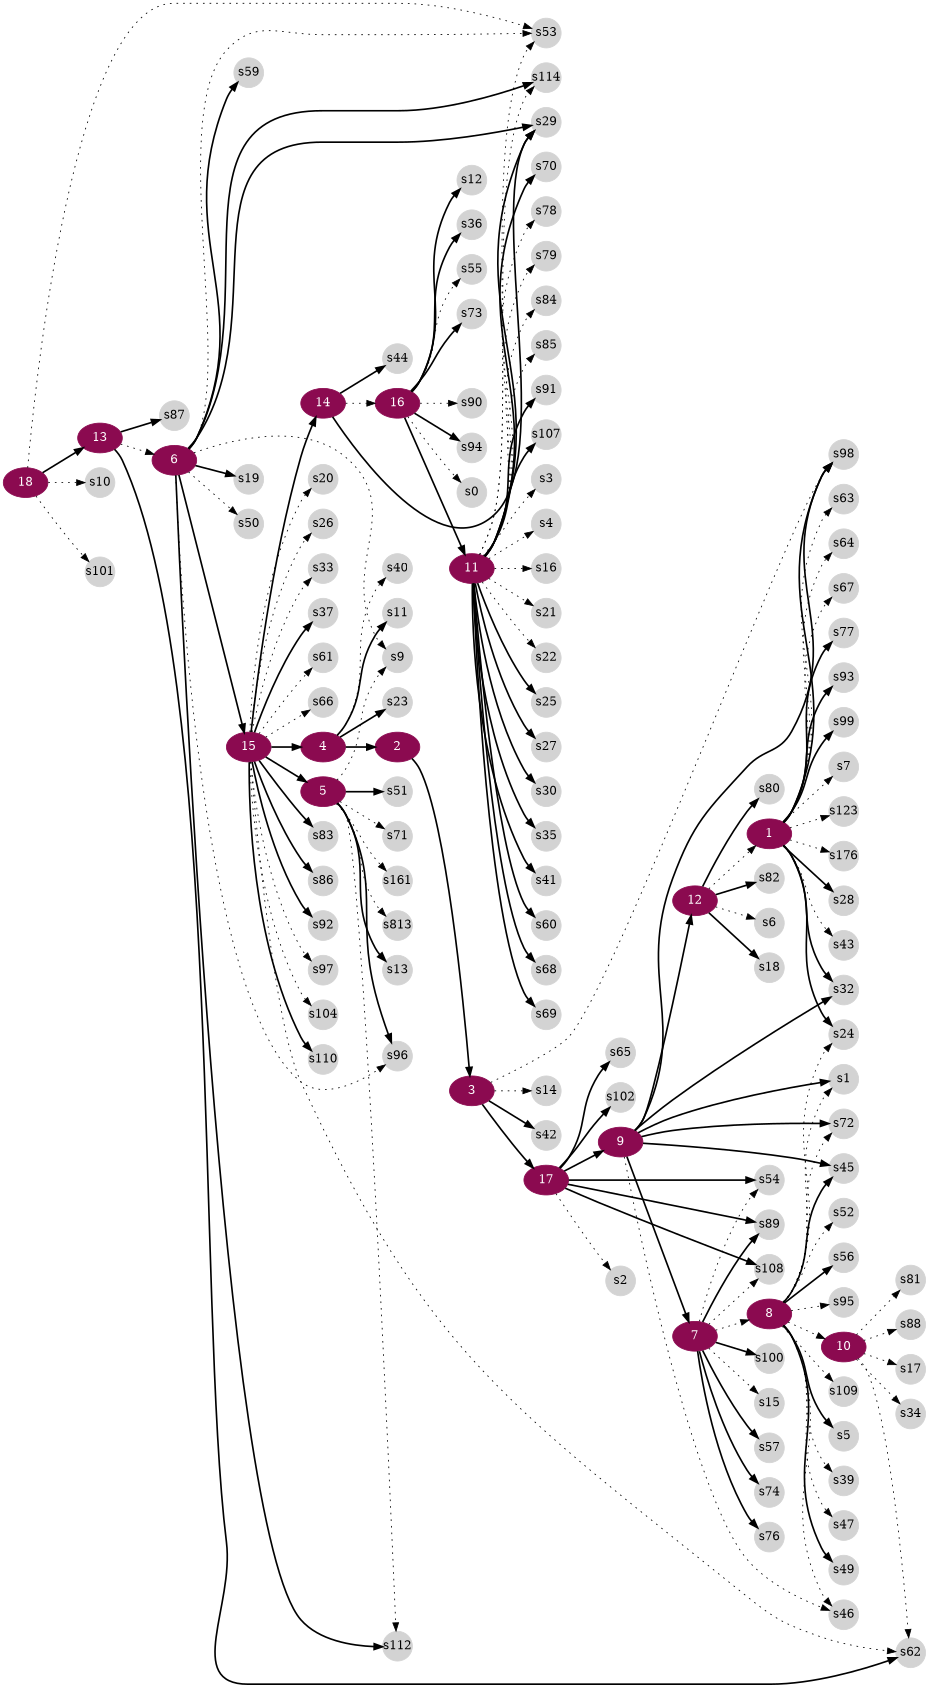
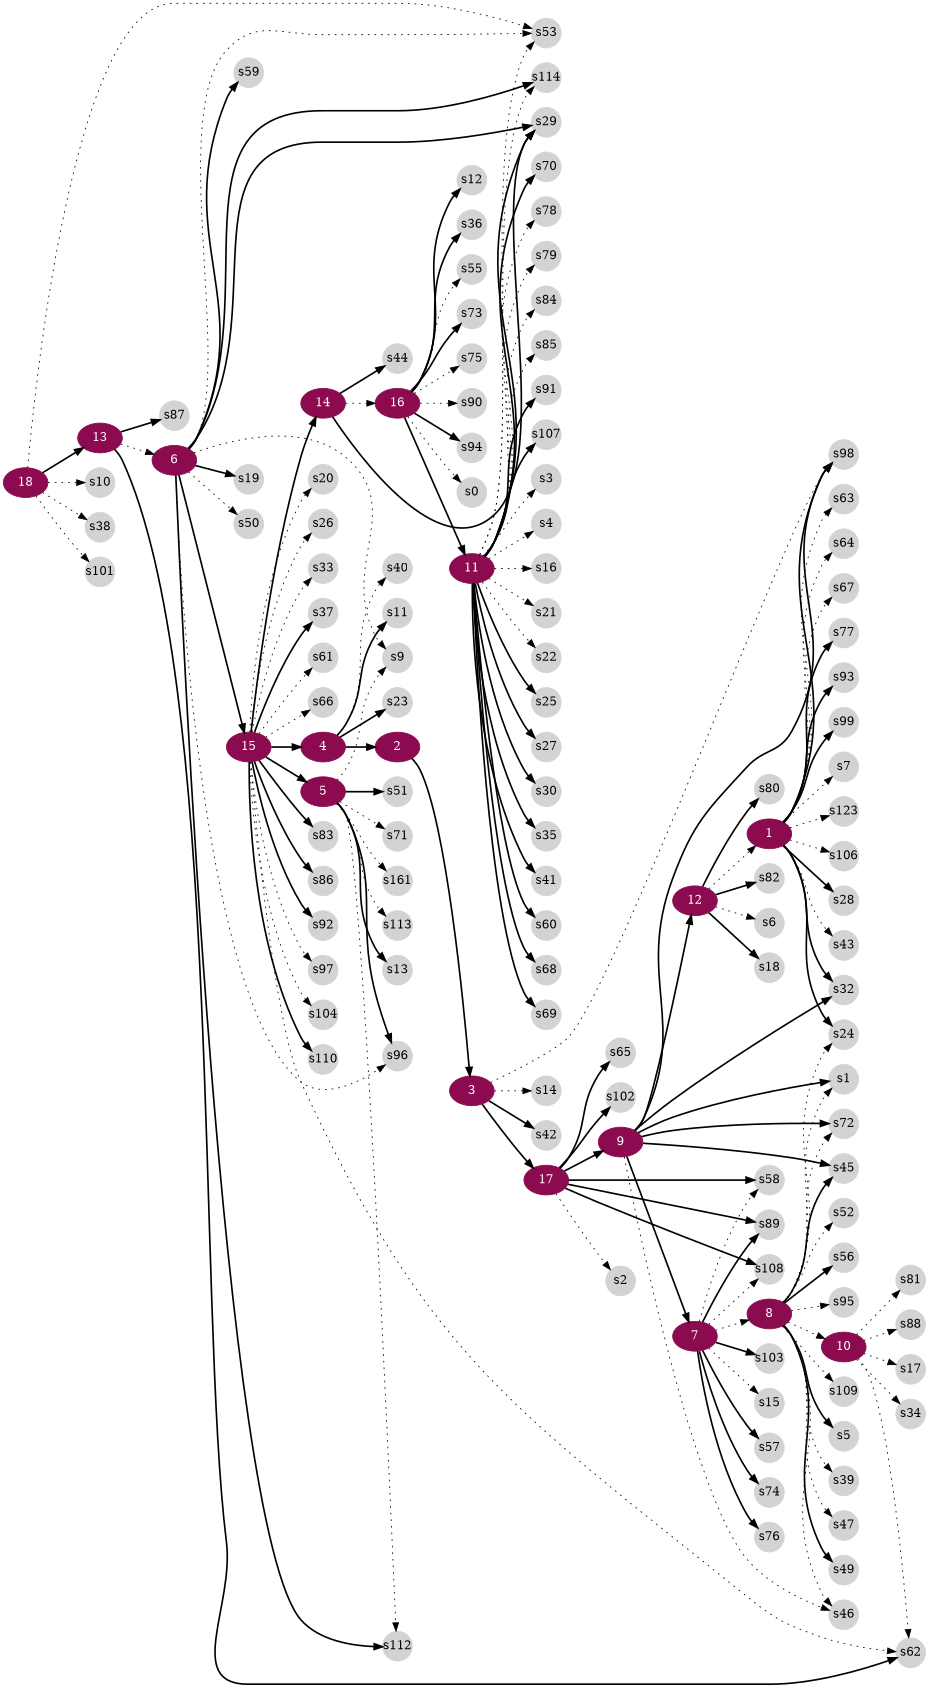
node "s75": added
node "s38": added
node "s176": label "s176" -> "s106"
node "s813": label "s813" -> "s113"
node "s54": label "s54" -> "s58"
node "s100": label "s100" -> "s103"
